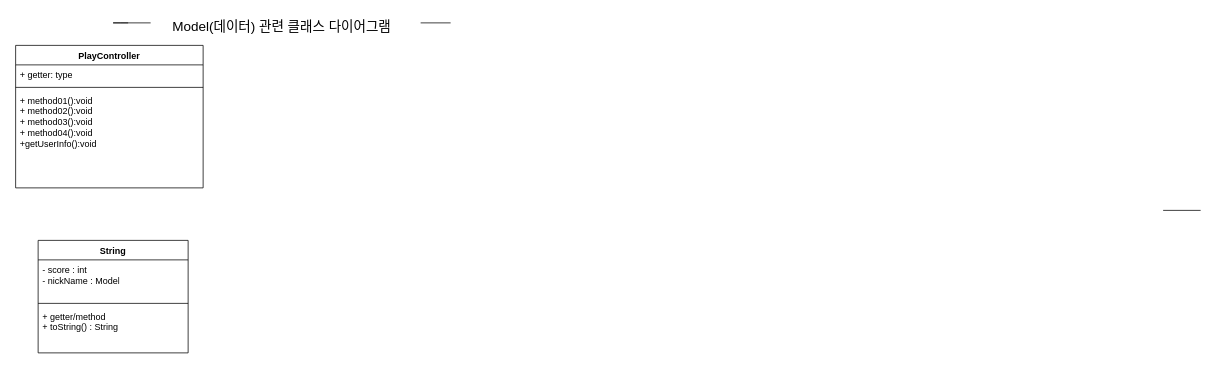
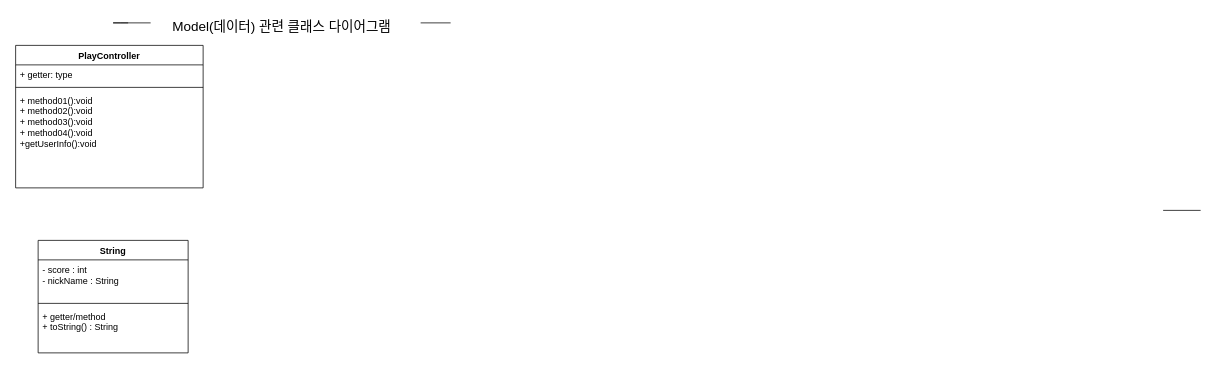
node "- score : int - nickName : Model": label "- score : int - nickName : Model" -> "- score : int - nickName : String"
